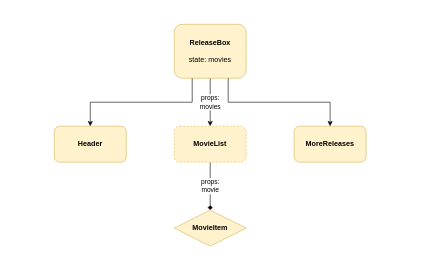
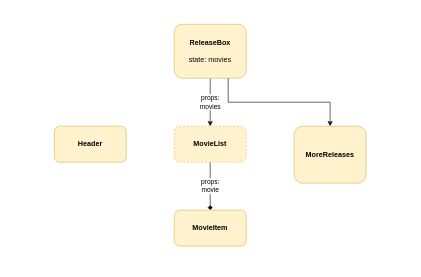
edge "ReleaseBox state: movies" -> "Header": removed
node "MoreReleases": size 72x36 -> 72x57
node "MovieItem": shape diamond -> rounded rectangle
